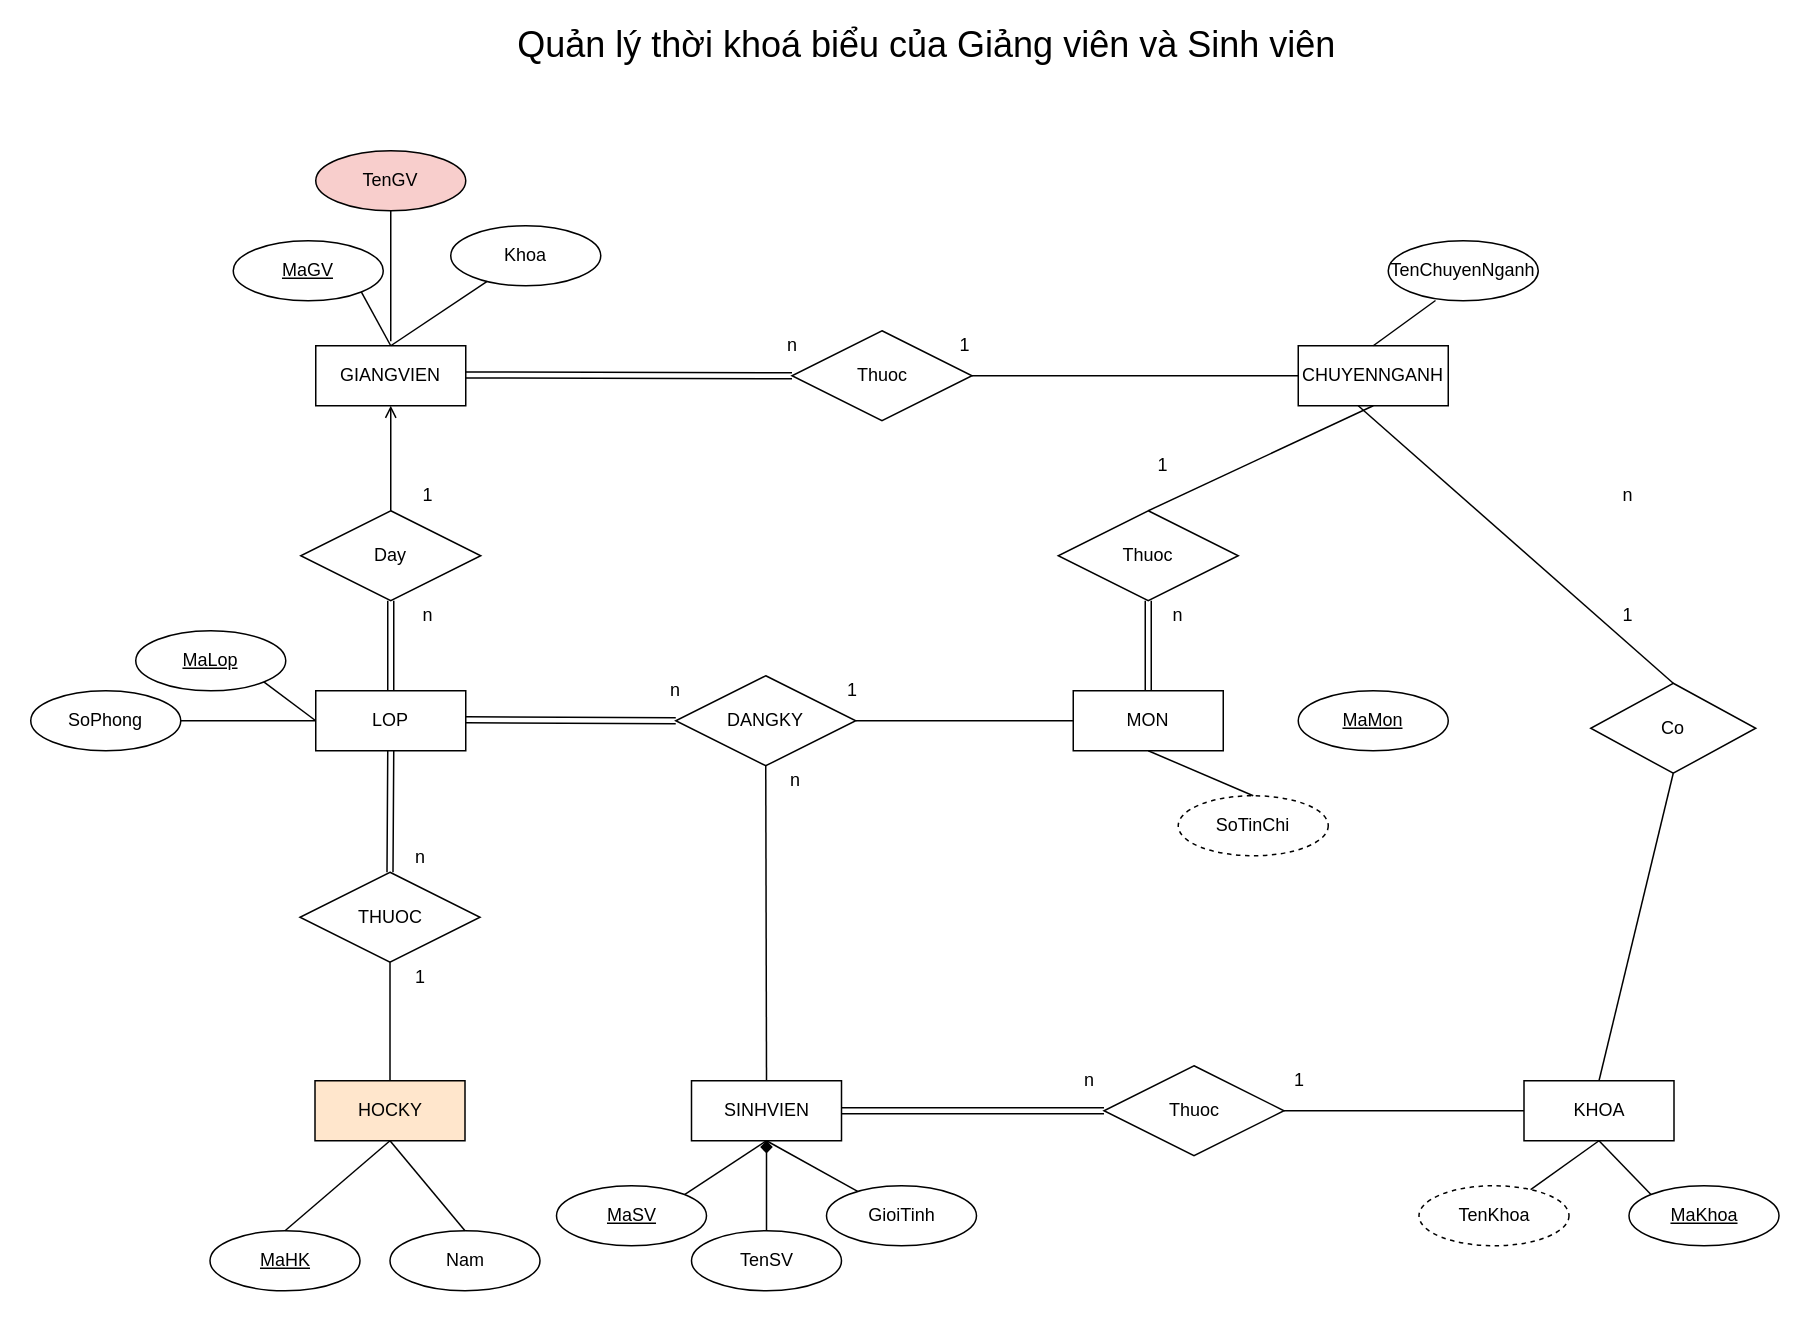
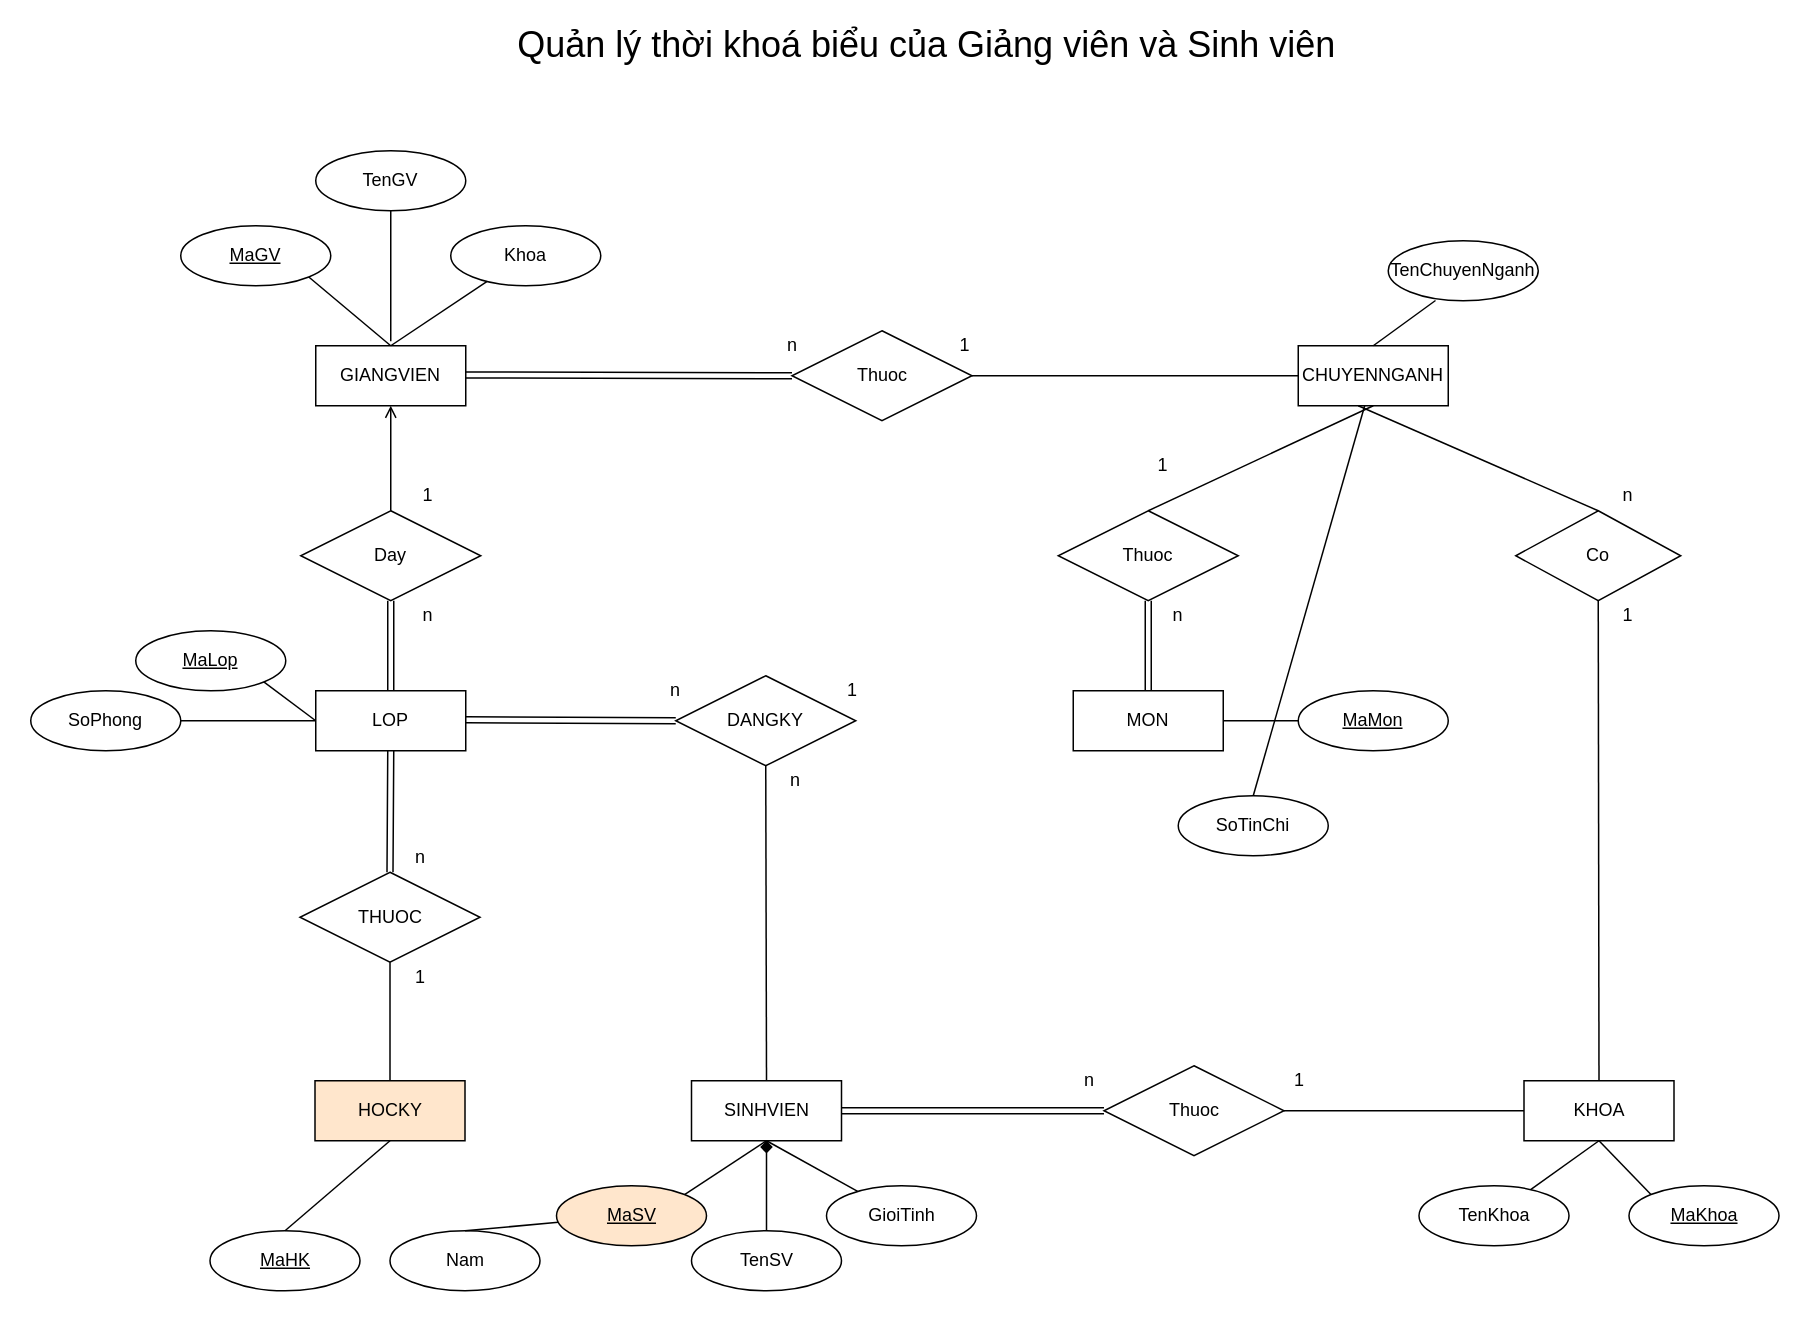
node "TenGV": fillcolor #f8cecc -> #ffffff
node "MaGV": moved (308, 271) -> (256, 256)
edge "DANGKY" -- "MON": removed
edge "MON" -- "MaMon": added
node "Co": moved (1673, 728) -> (1598, 556)
edge "MON" -- "SoTinChi": now "CHUYENNGANH" -- "SoTinChi"
node "SoTinChi": style dashed -> solid
edge "HOCKY" -- "Nam": now "MaSV" -- "Nam"
node "MaSV": fillcolor #ffffff -> #ffe6cc
node "TenKhoa": style dashed -> solid
